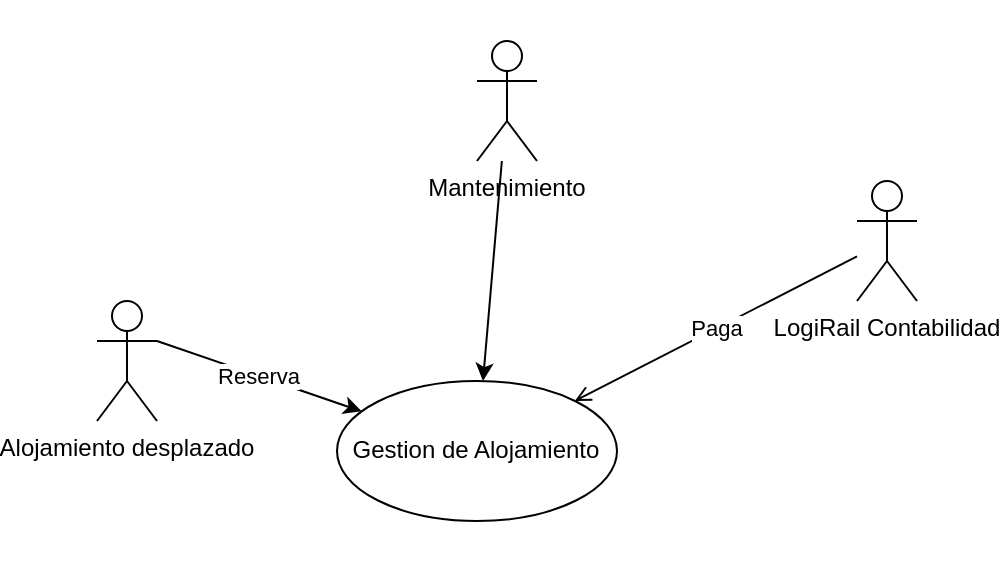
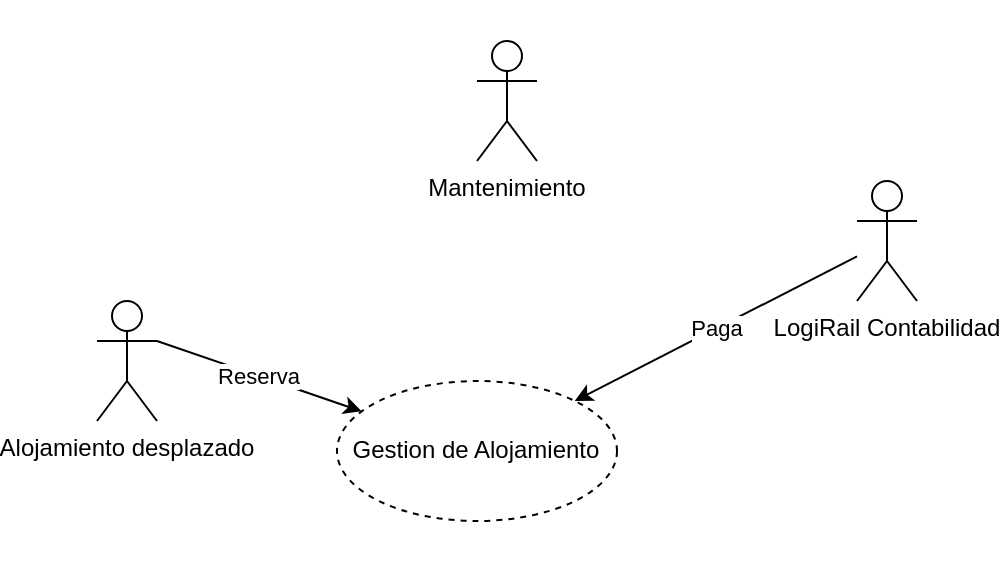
edge "Mantenimiento" -> "Gestion de Alojamiento": removed
edge "LogiRail Contabilidad" -> "Gestion de Alojamiento": arrowhead open -> classic
node "Gestion de Alojamiento": style solid -> dashed
